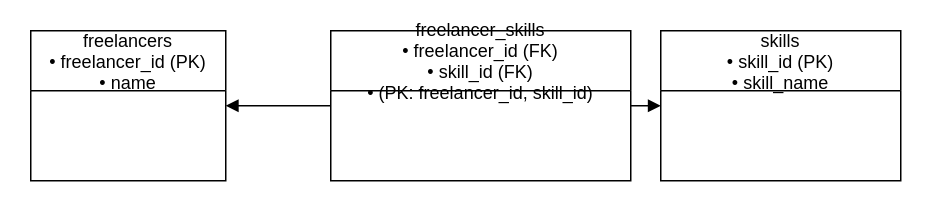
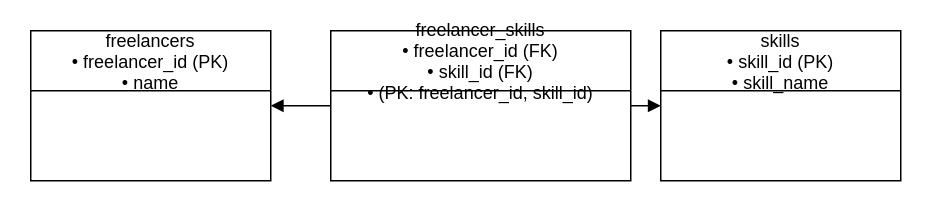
node "freelancers • freelancer_id (PK) • name": size 195x150 -> 240x150
